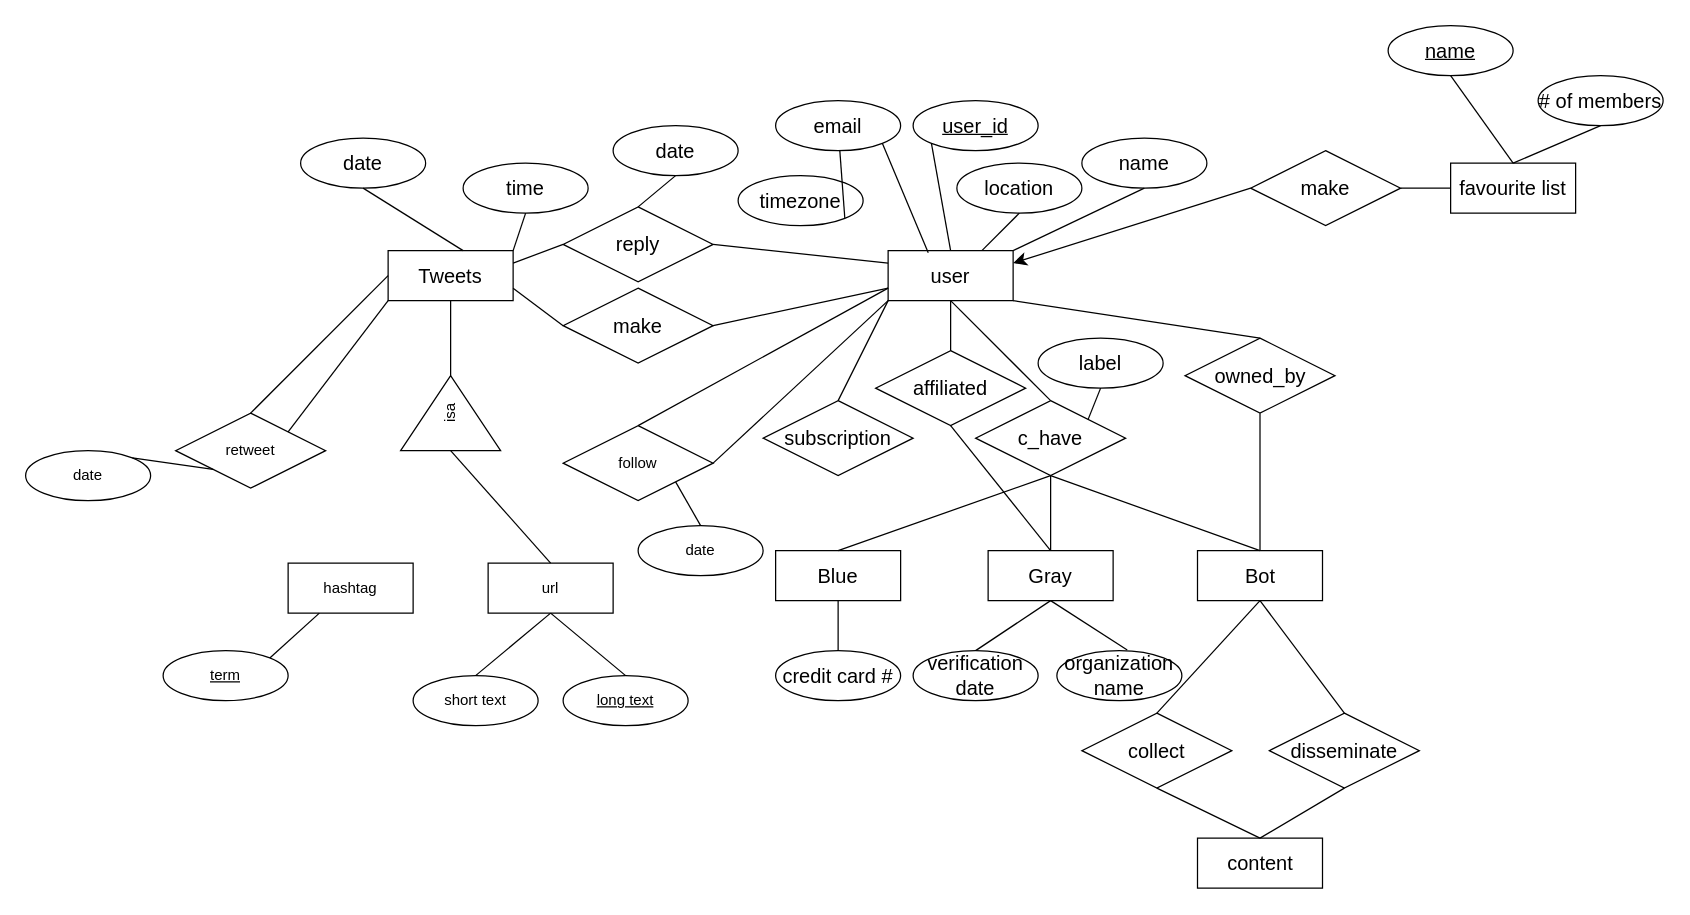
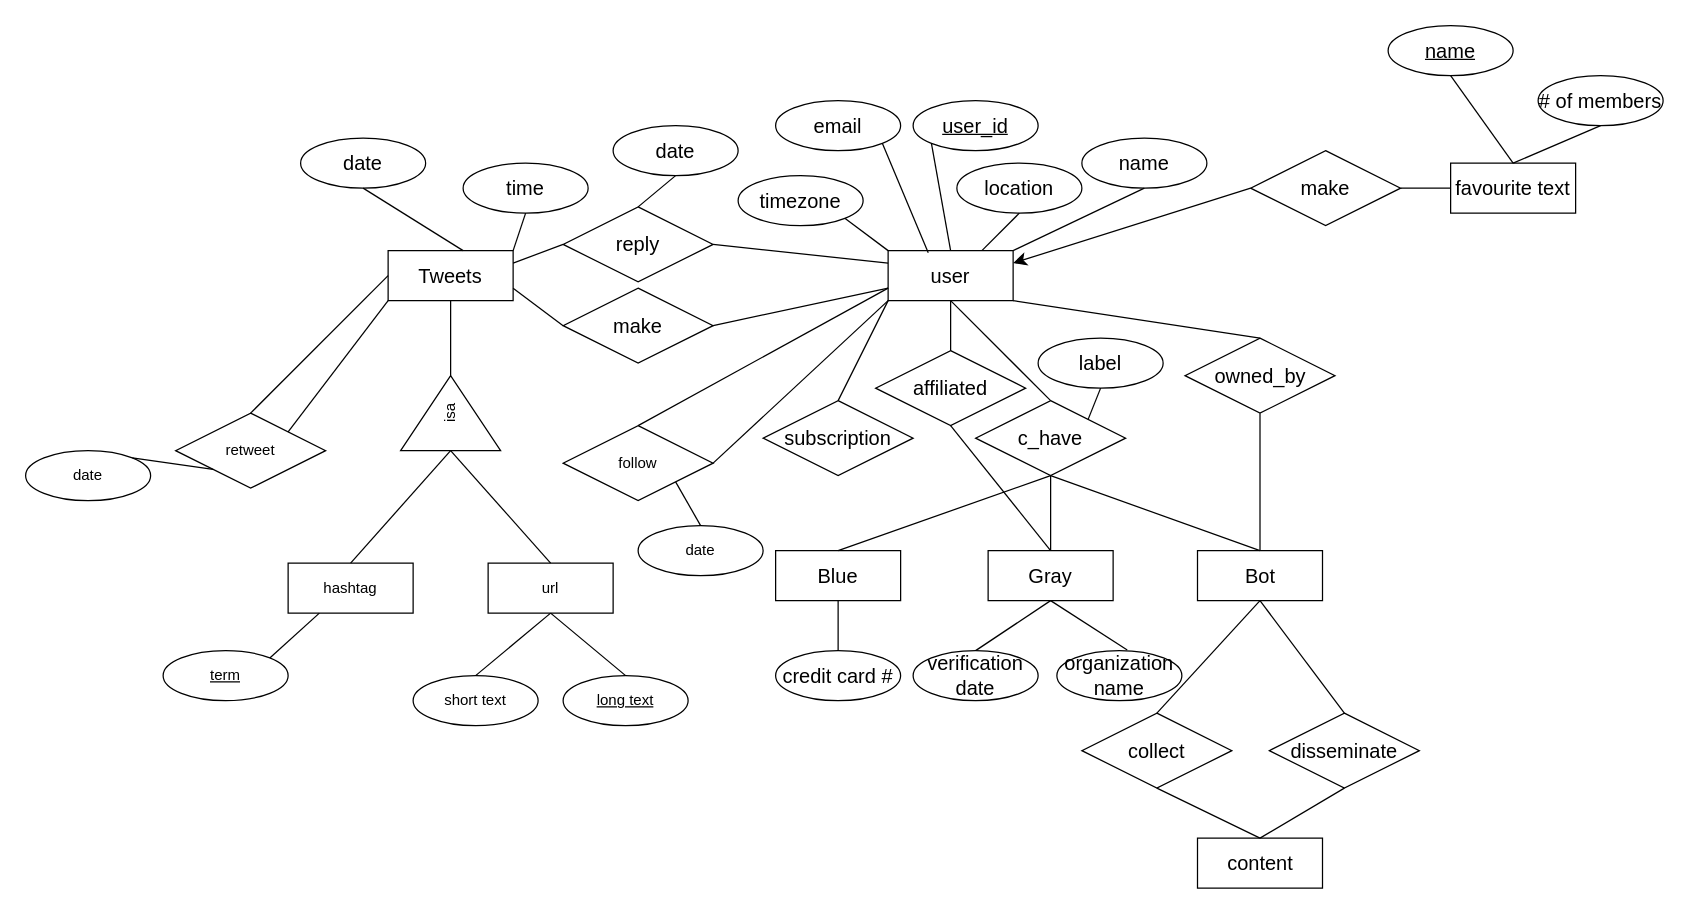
edge "email" -- "timezone": now "user" -- "timezone"
node "favourite list": label "favourite list" -> "favourite text"
edge "isa" -- "hashtag": added
